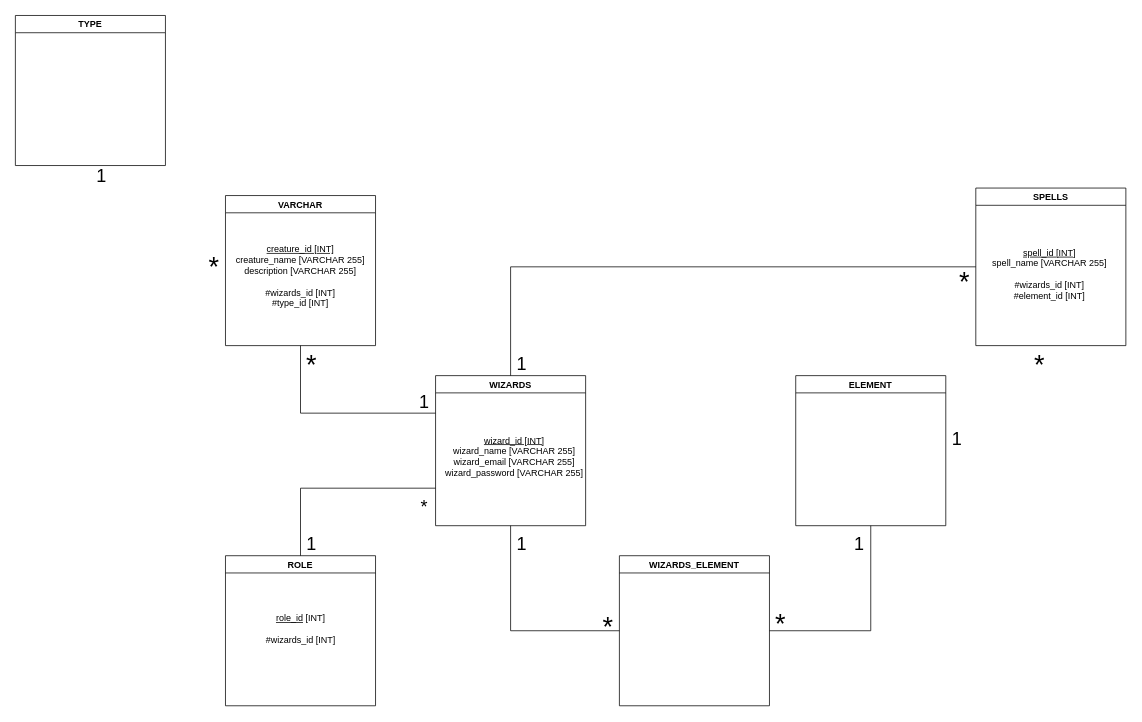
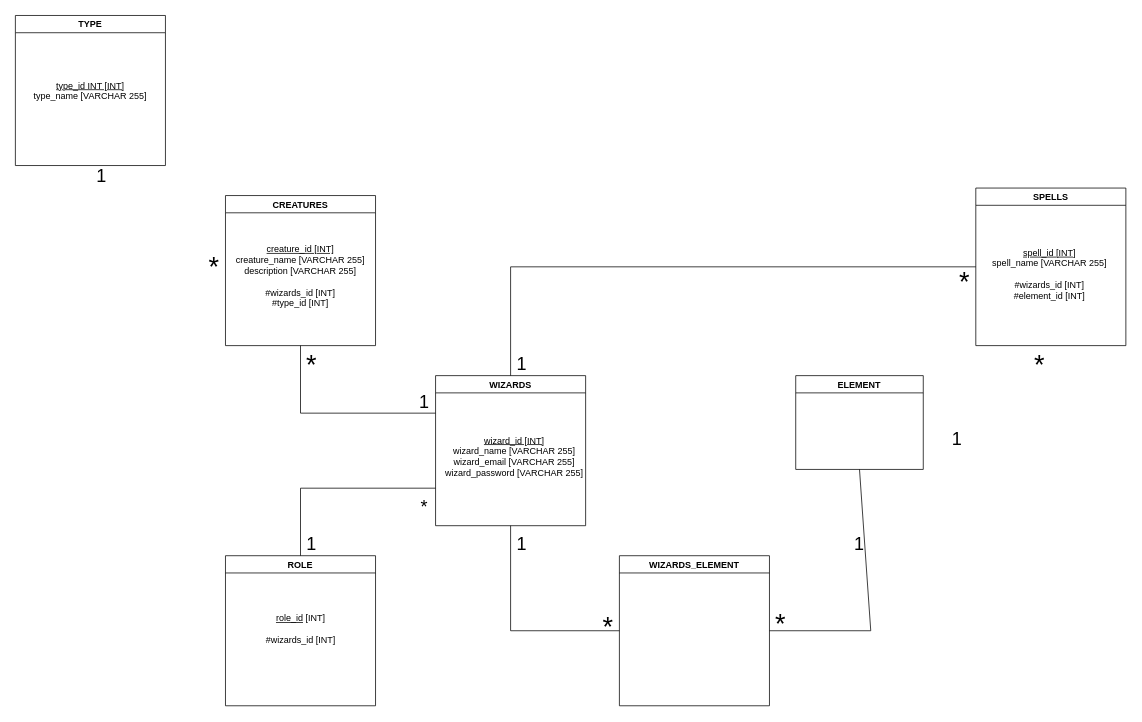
node "type_id INT [INT] type_name [VARCHAR 255]": added
node "VARCHAR": label "VARCHAR" -> "CREATURES"
node "ELEMENT": size 150x150 -> 128x94
